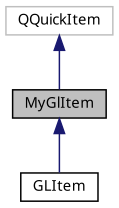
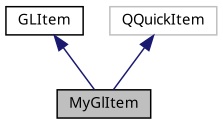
edge "GLItem" -> "MyGlItem": reversed
